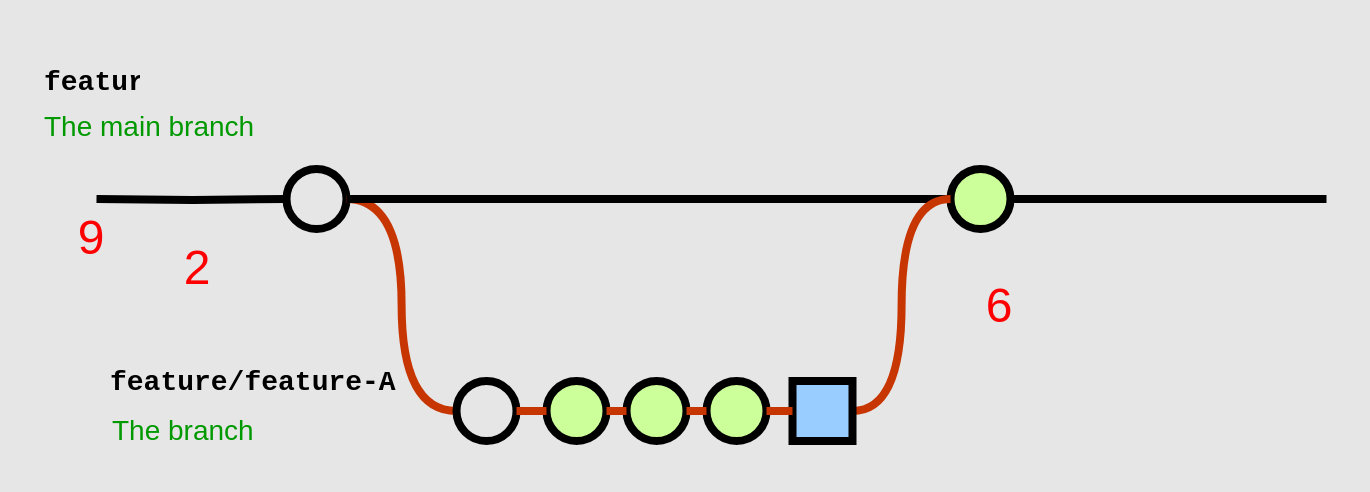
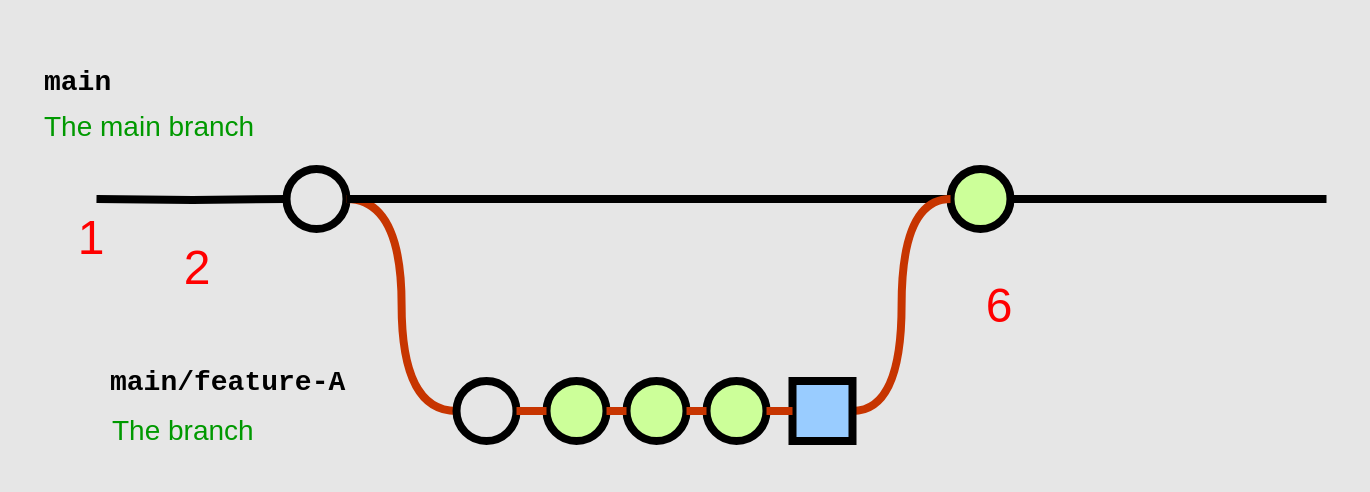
node "feature": label "feature" -> "main"
node "9": label "9" -> "1"
node "feature/feature-A": label "feature/feature-A" -> "main/feature-A"
